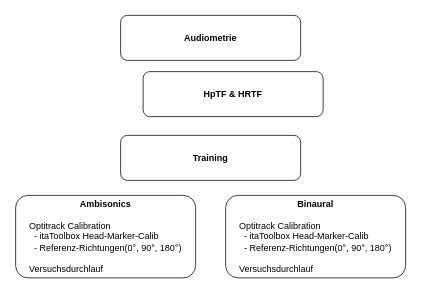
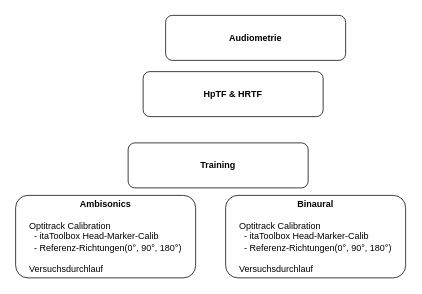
node "Audiometrie": moved (210, 38) -> (255, 38)
node "Training": moved (210, 158) -> (218, 165)
